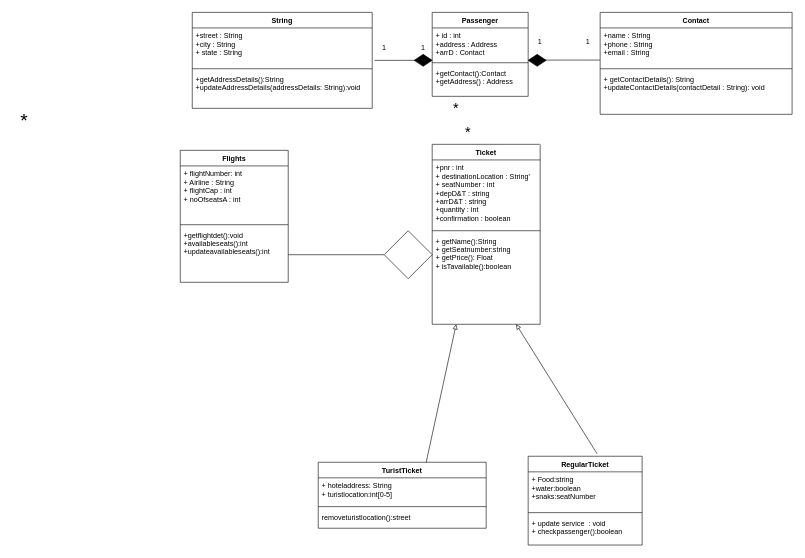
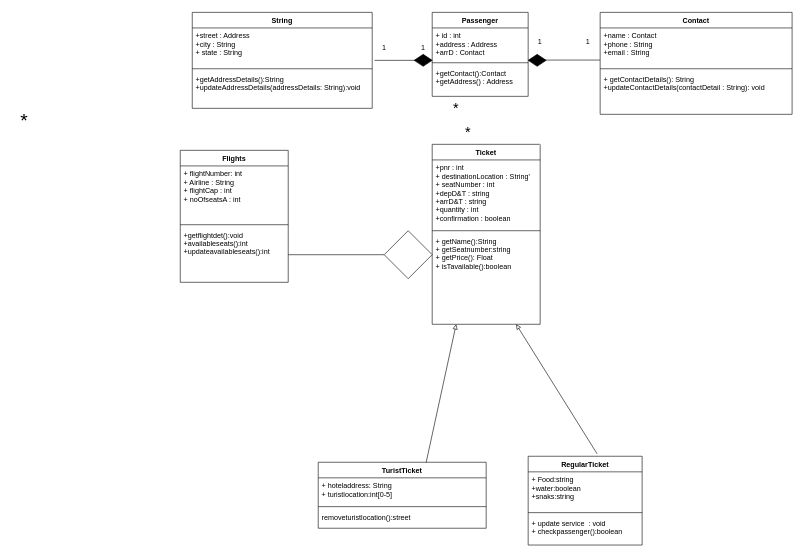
node "+street : String +city : String + state : String": label "+street : String +city : String + state : String" -> "+street : Address +city : String + state : String"
node "+name : String +phone : String +email : String": label "+name : String +phone : String +email : String" -> "+name : Contact +phone : String +email : String"
node "+ Food:string +water:boolean +snaks:seatNumber": label "+ Food:string +water:boolean +snaks:seatNumber" -> "+ Food:string +water:boolean +snaks:string"
